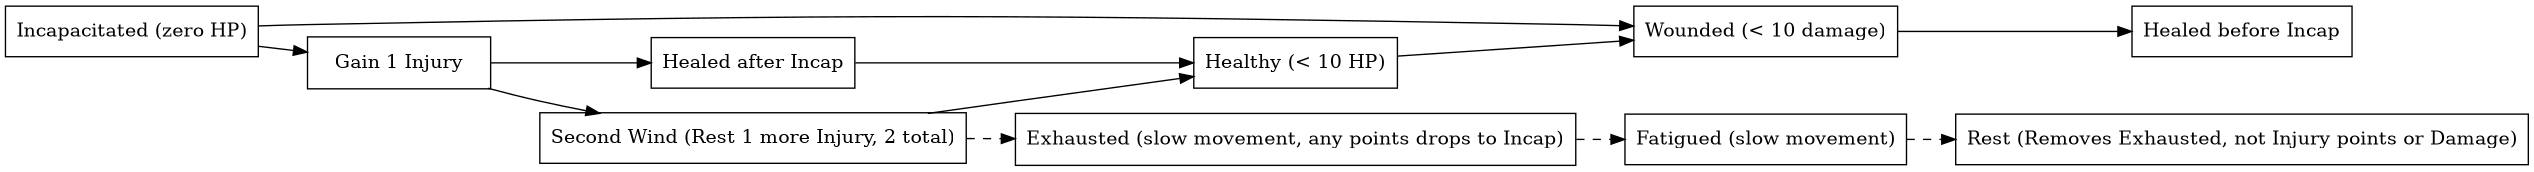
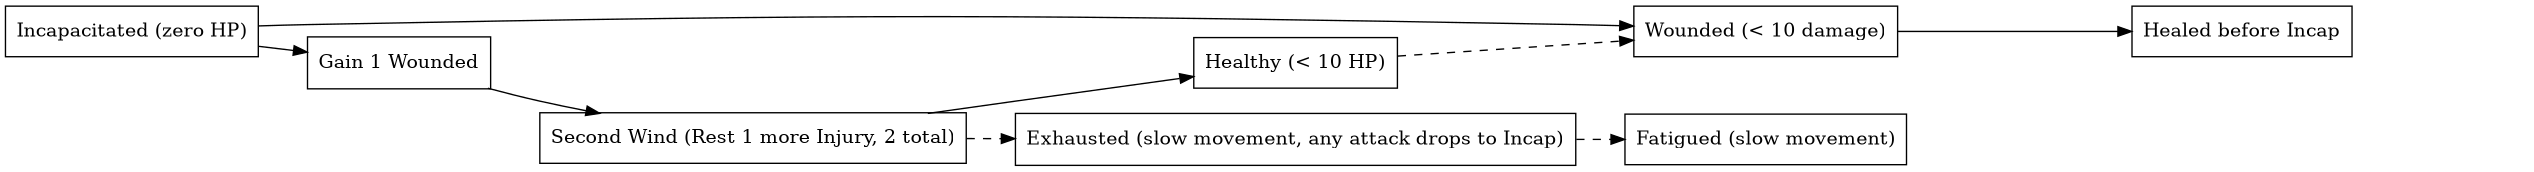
edge "Healthy (< 10 HP)" -> "Wounded (< 10 damage)": style solid -> dashed
node "Gain 1 Injury": label "Gain 1 Injury" -> "Gain 1 Wounded"
node "Healed after Incap": removed
node "Exhausted (slow movement, any points drops to Incap)": label "Exhausted (slow movement, any points drops to Incap)" -> "Exhausted (slow movement, any attack drops to Incap)"
node "Rest (Removes Exhausted, not Injury points or Damage)": removed
